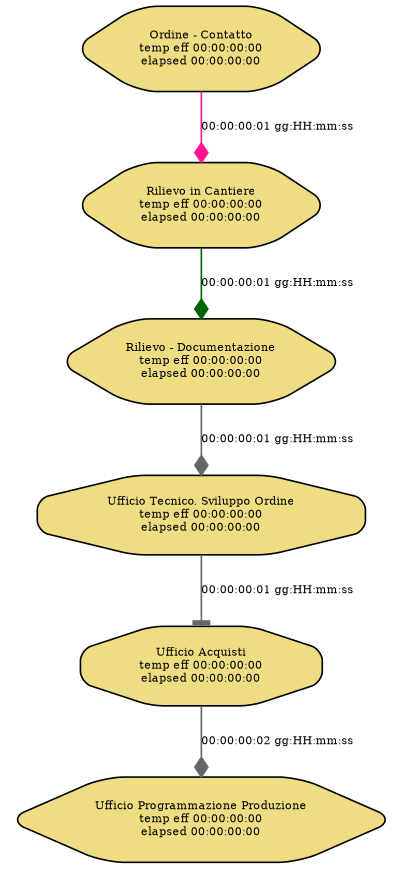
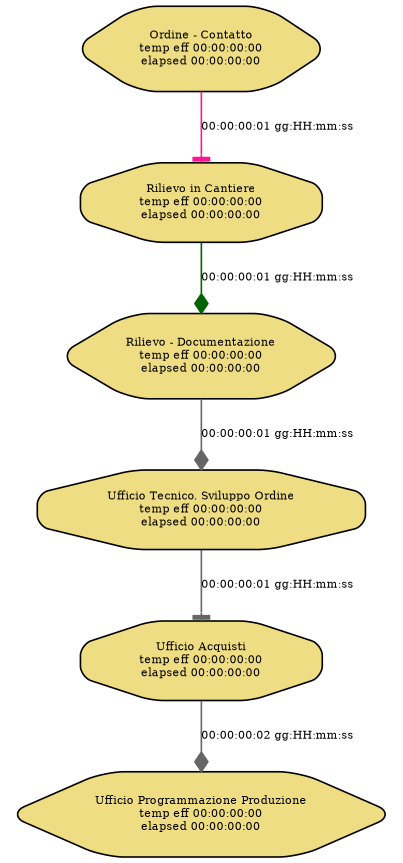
edge "Ordine - Contatto temp eff 00:00:00:00 elapsed 00:00:00:00" -> "Rilievo in Cantiere temp eff 00:00:00:00 elapsed 00:00:00:00": arrowhead diamond -> tee
node "Rilievo in Cantiere temp eff 00:00:00:00 elapsed 00:00:00:00": shape hexagon -> octagon
